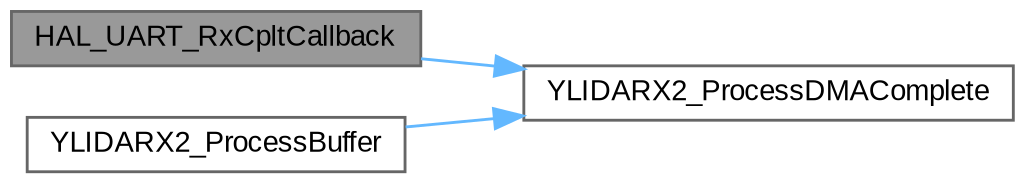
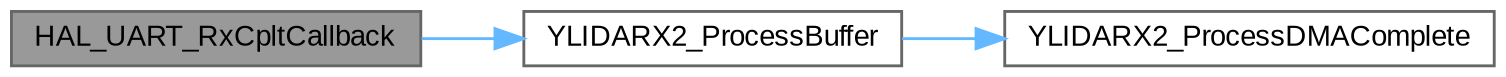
edge "HAL_UART_RxCpltCallback" -> "YLIDARX2_ProcessDMAComplete": now "HAL_UART_RxCpltCallback" -> "YLIDARX2_ProcessBuffer"
